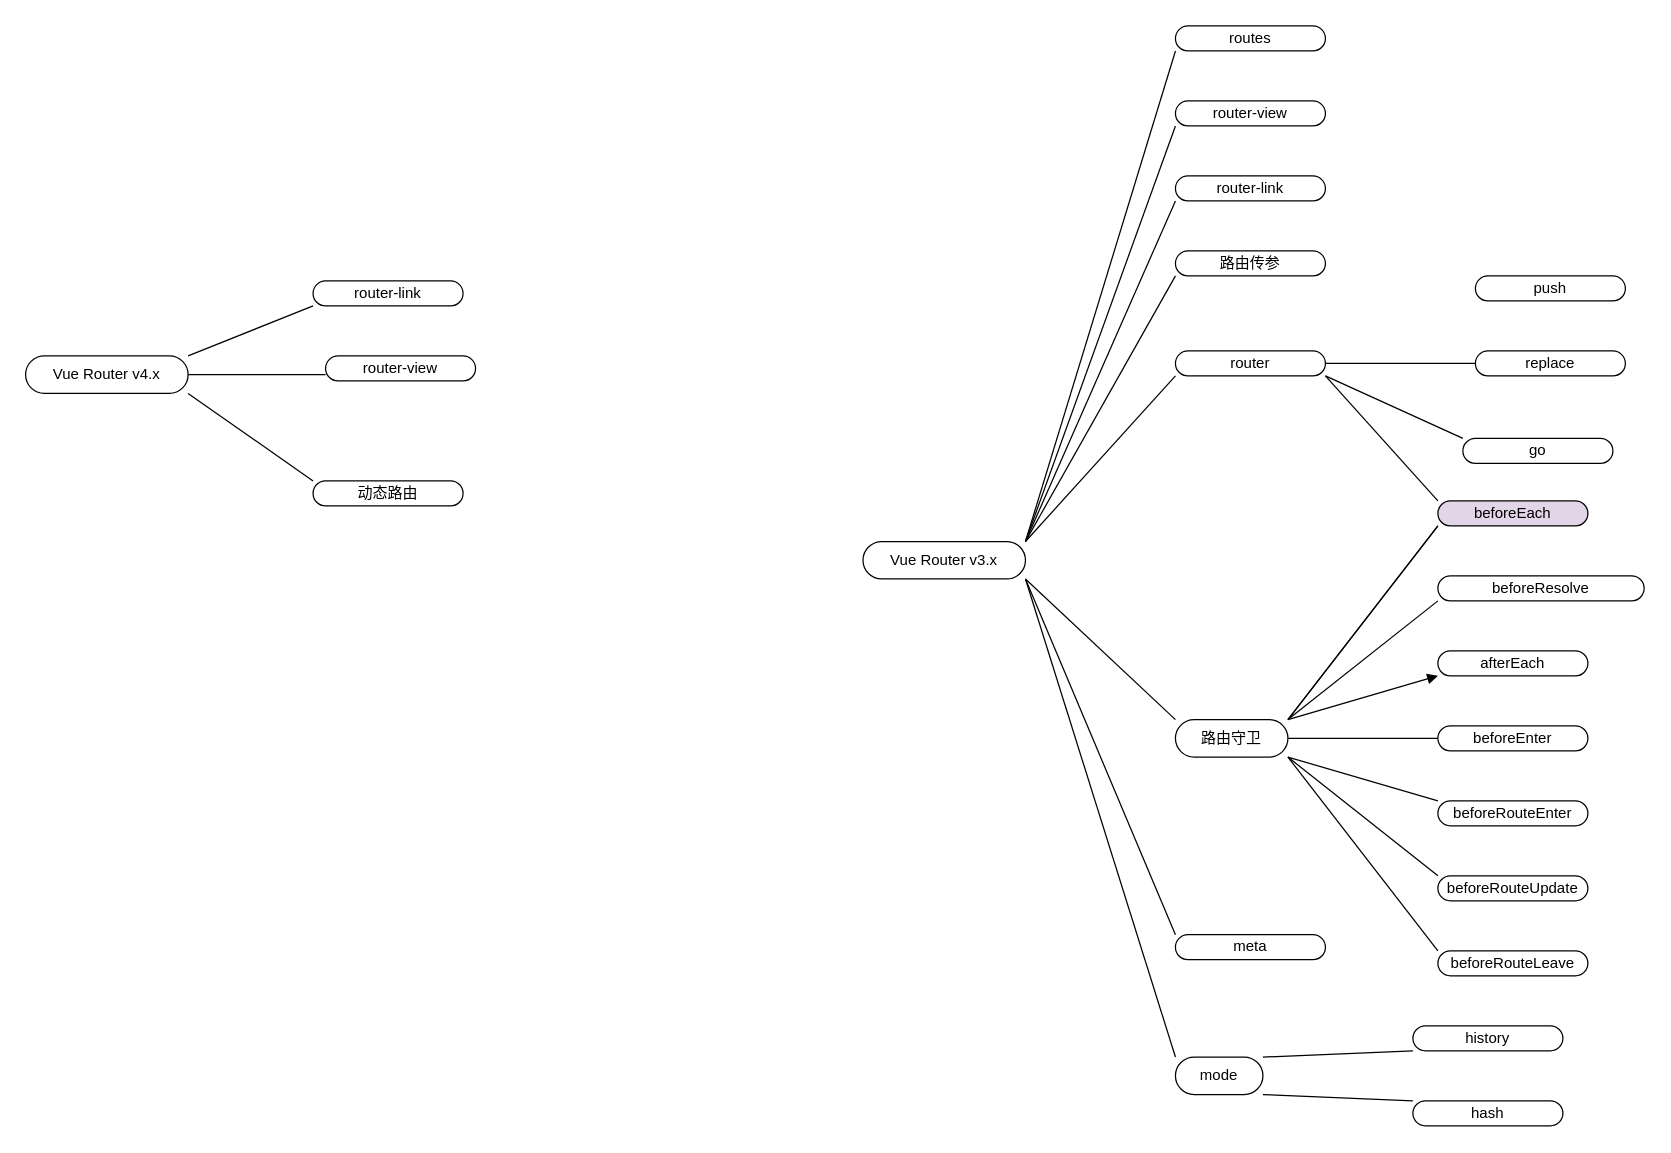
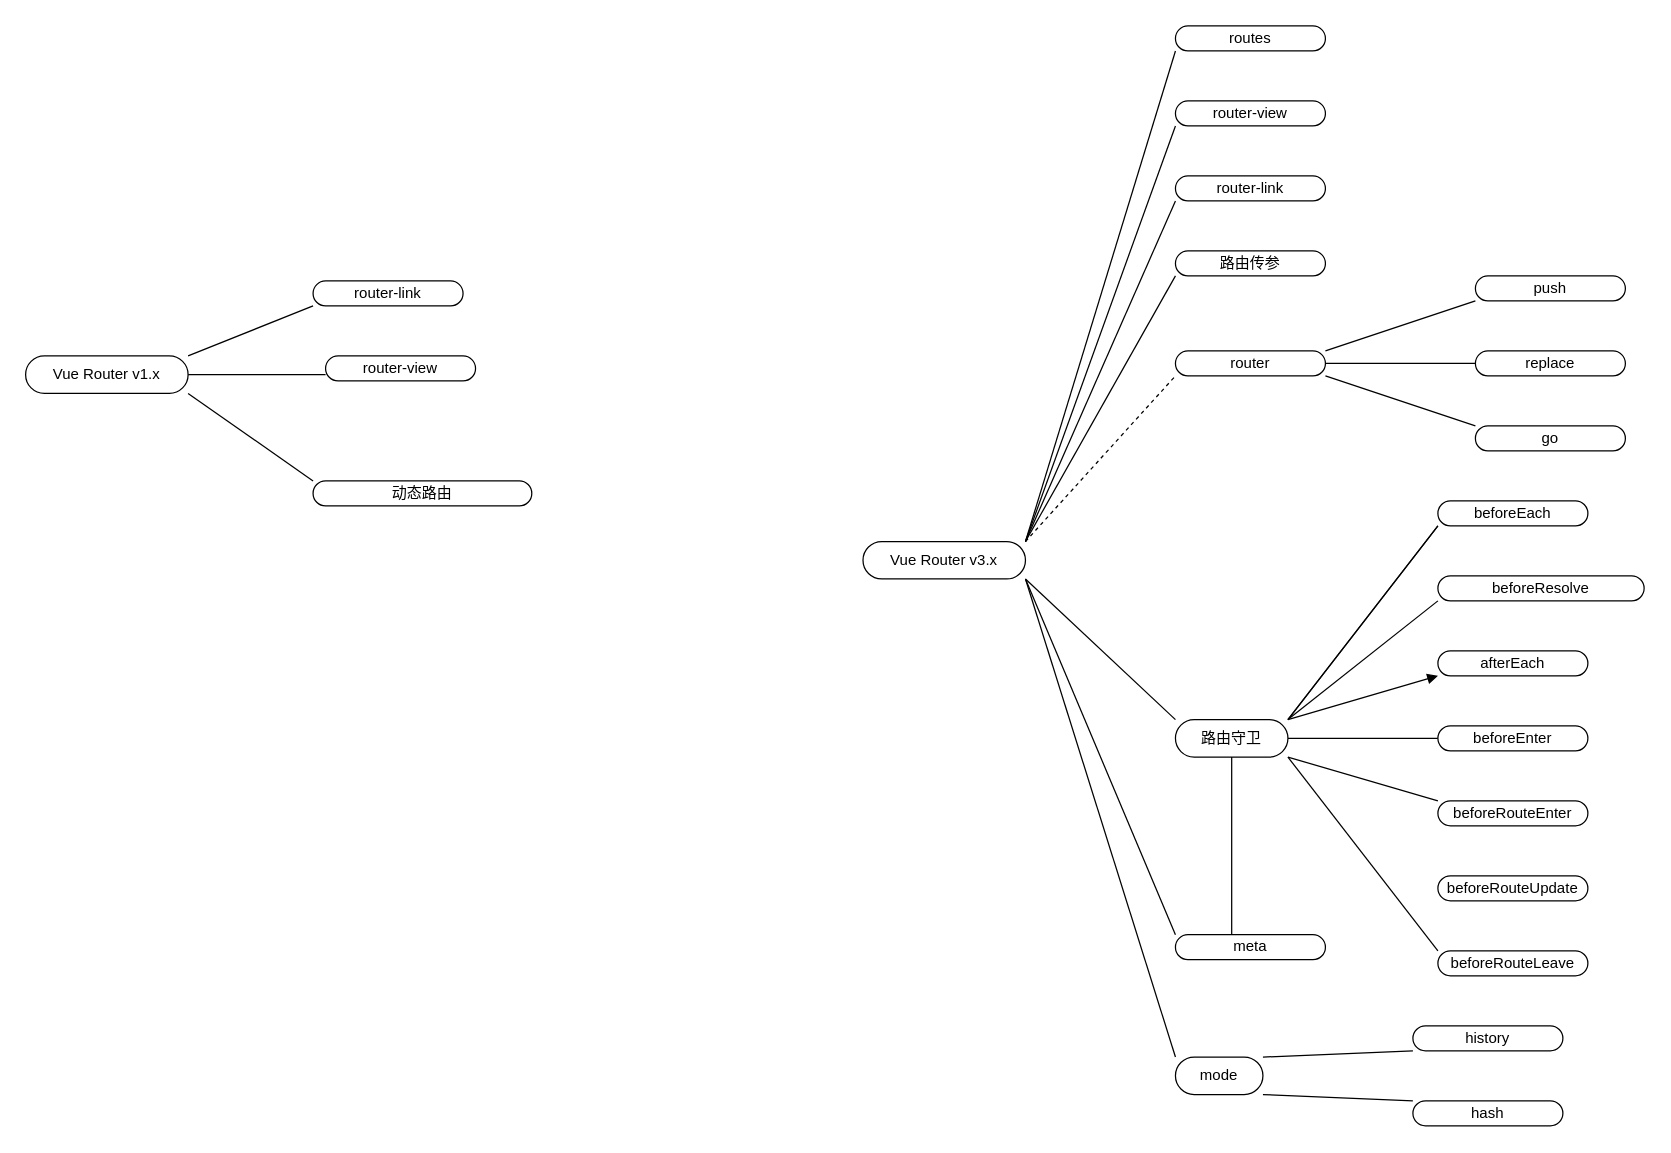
node "Vue Router v4.x": label "Vue Router v4.x" -> "Vue Router v1.x"
edge "router" -- "beforeEach": now "router" -- "push"
node "go": moved (1538, 451) -> (1551, 438)
edge "router" -- "Vue Router v3.x": style solid -> dashed
node "动态路由": size 150x25 -> 219x25
node "beforeEach": fillcolor #e1d5e7 -> #ffffff
edge "路由守卫" -- "beforeRouteUpdate": now "路由守卫" -- "meta"
